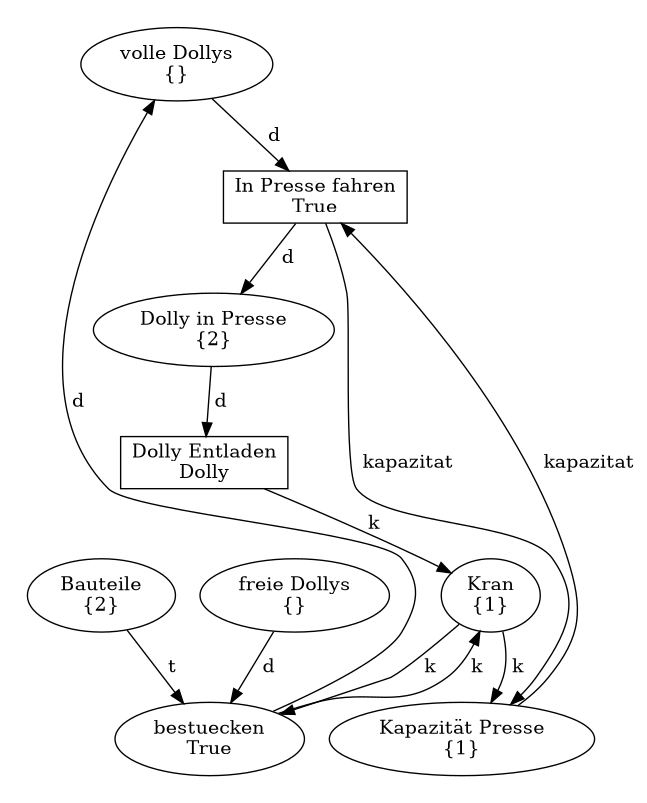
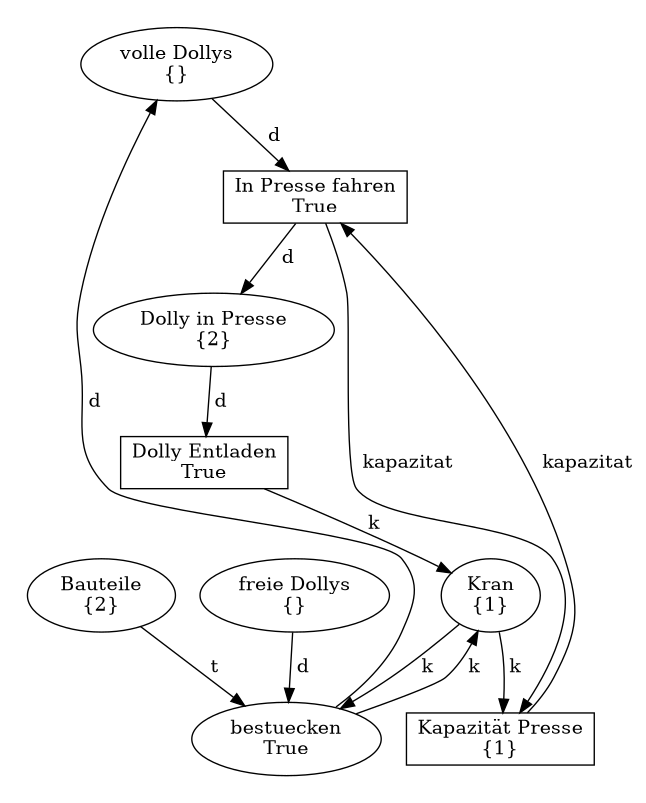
node "Dolly Entladen Dolly": label "Dolly Entladen Dolly" -> "Dolly Entladen True"
node "Kapazität Presse {1}": shape ellipse -> box
